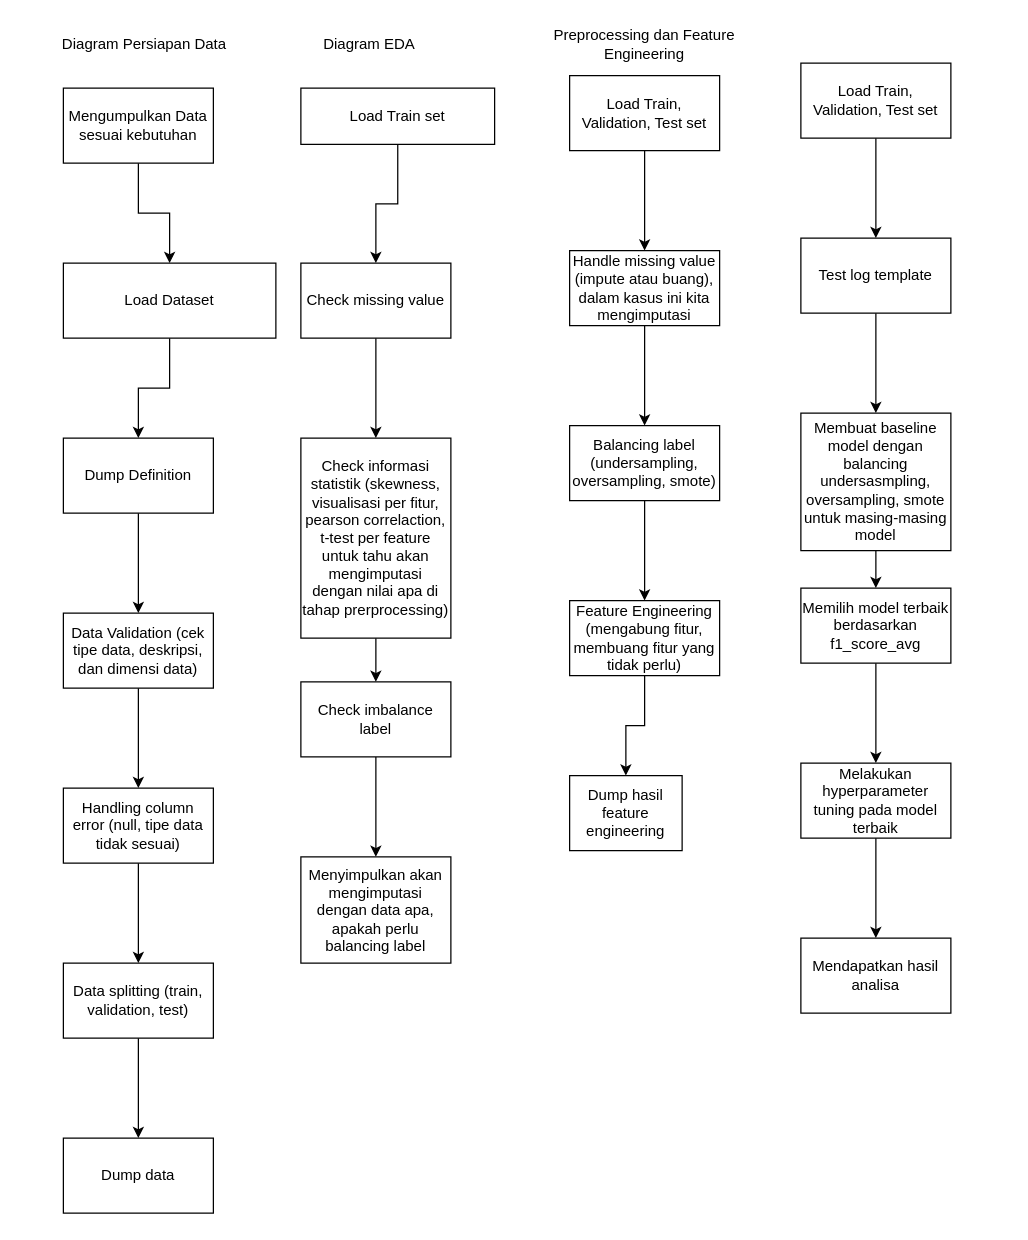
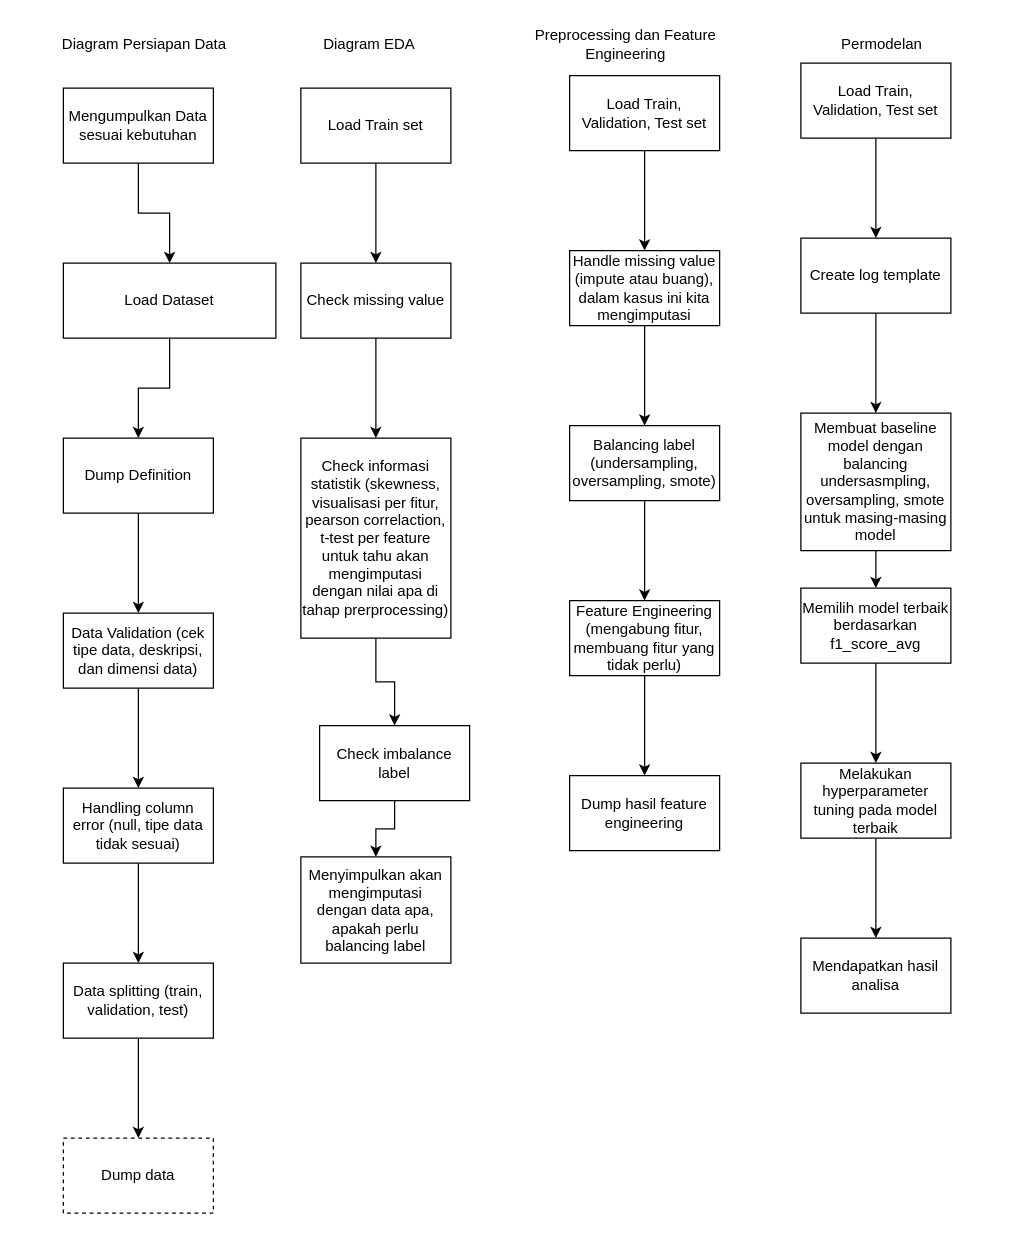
node "Preprocessing dan Feature Engineering": moved (644, 44) -> (626, 44)
node "Permodelan": added
node "Load Train set": size 194x56 -> 150x75
node "Test log template": label "Test log template" -> "Create log template"
node "Check imbalance label": moved (376, 719) -> (394, 763)
node "Dump hasil feature engineering": size 113x75 -> 150x75
node "Dump data": style solid -> dashed
